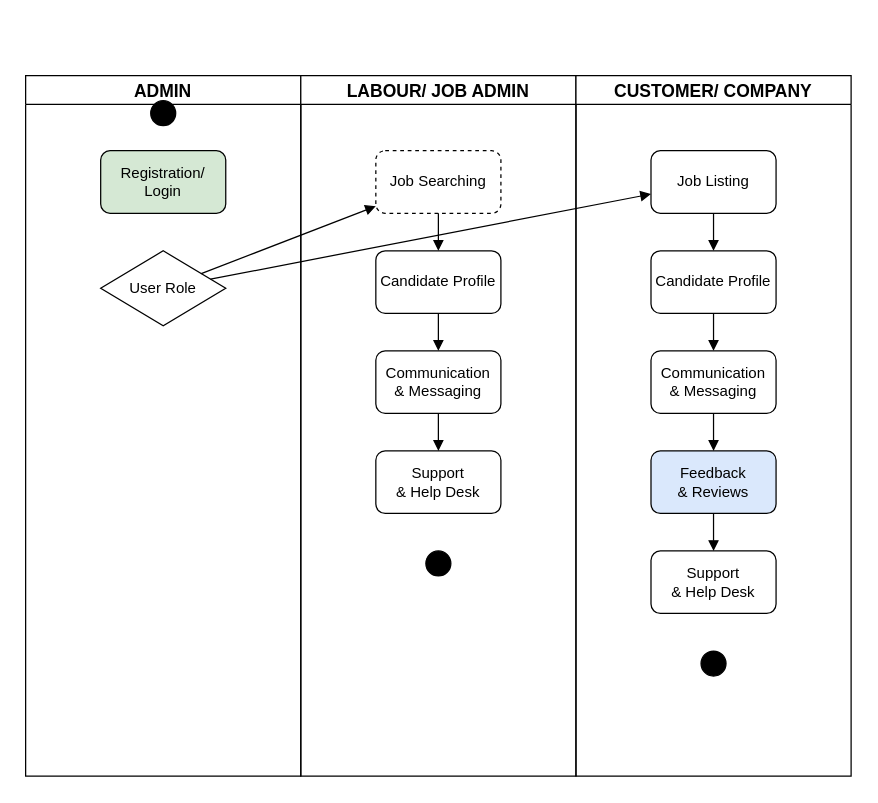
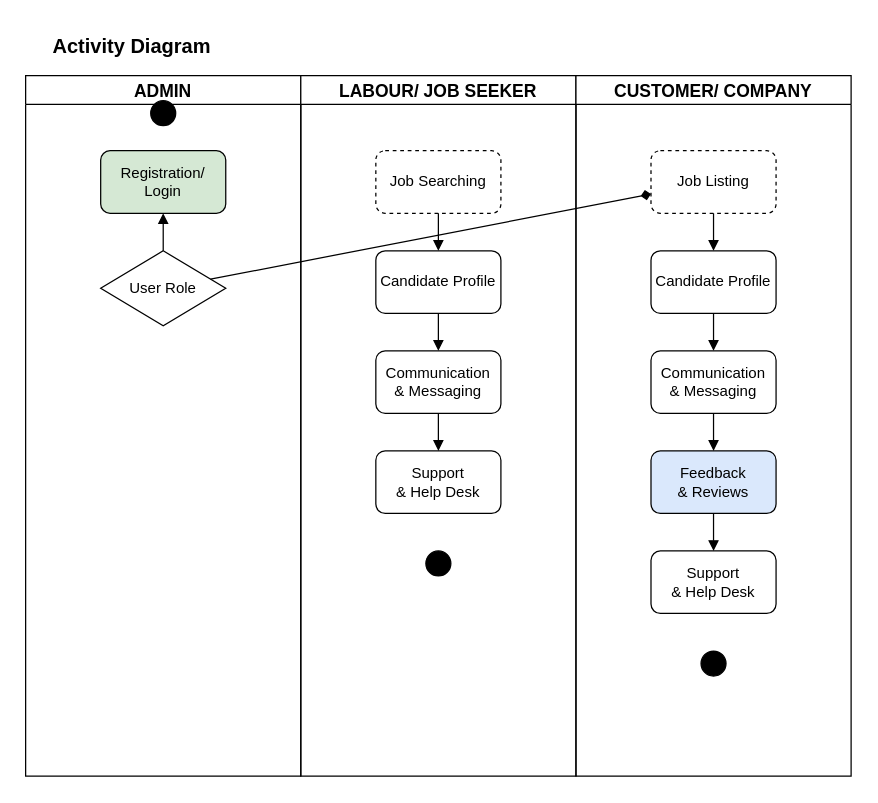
node "Activity Diagram": added
node "LABOUR/ JOB ADMIN": label "LABOUR/ JOB ADMIN" -> "LABOUR/ JOB SEEKER"
node "Job Listing": style solid -> dashed
edge "User Role" -> "Job Listing": arrowhead block -> diamond
edge "User Role" -> "Job Searching": now "User Role" -> "Registration/ Login"
